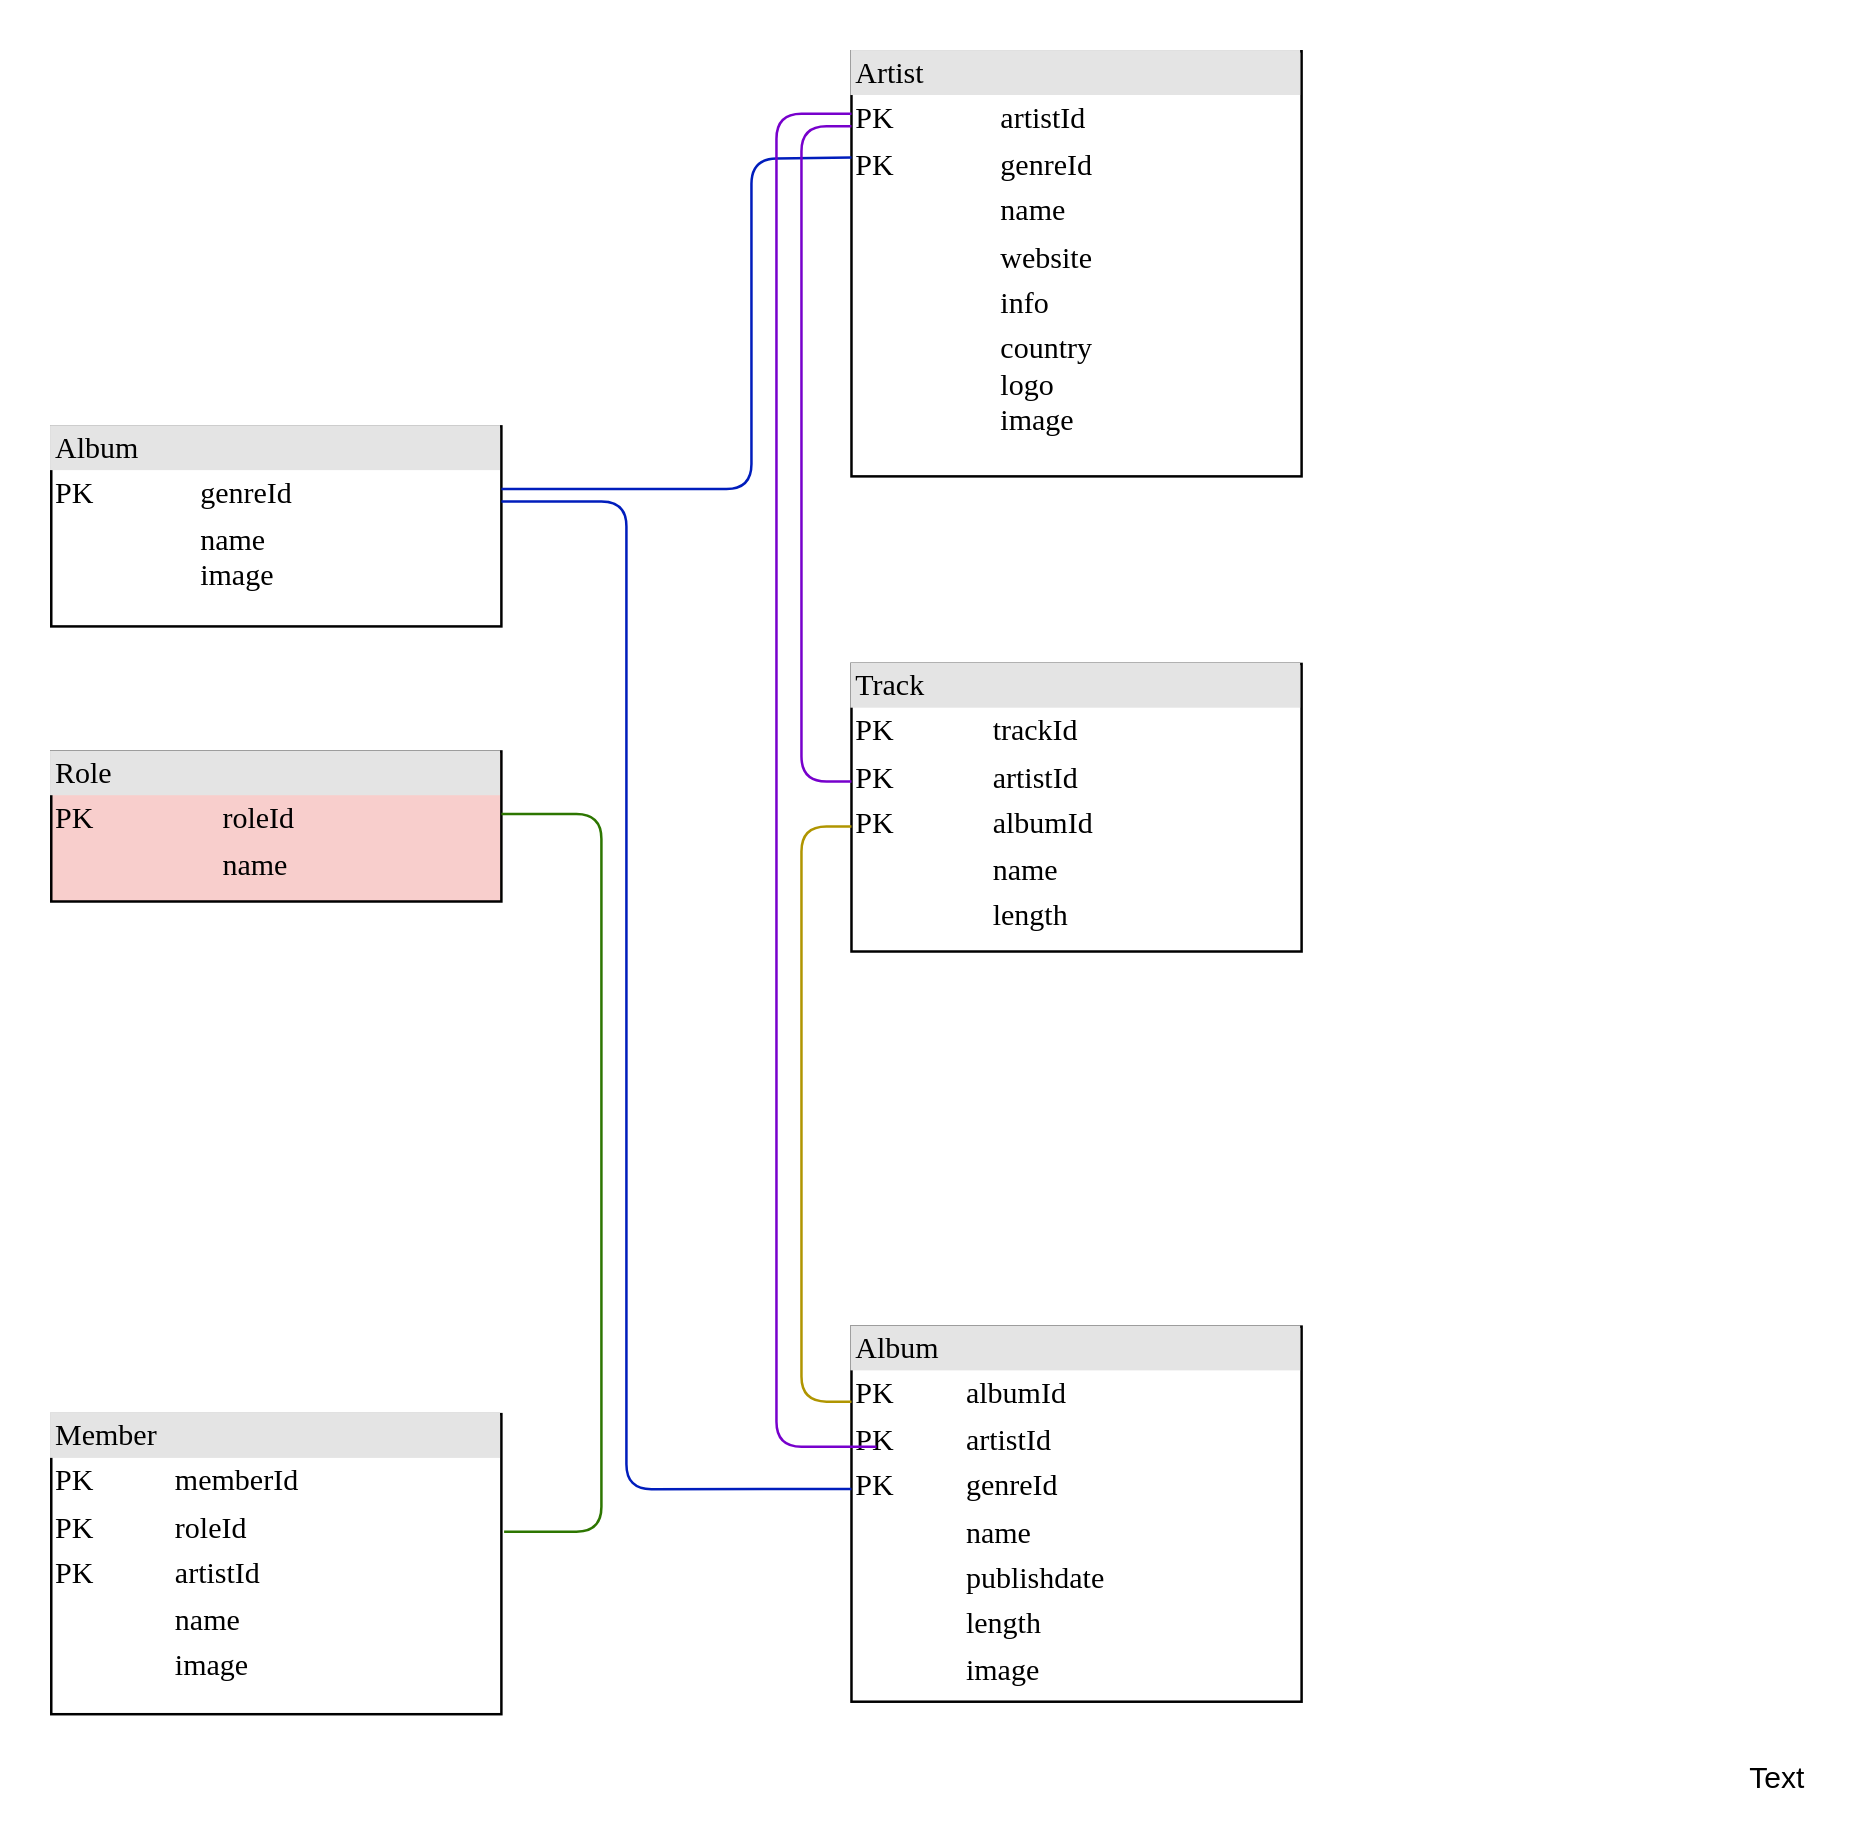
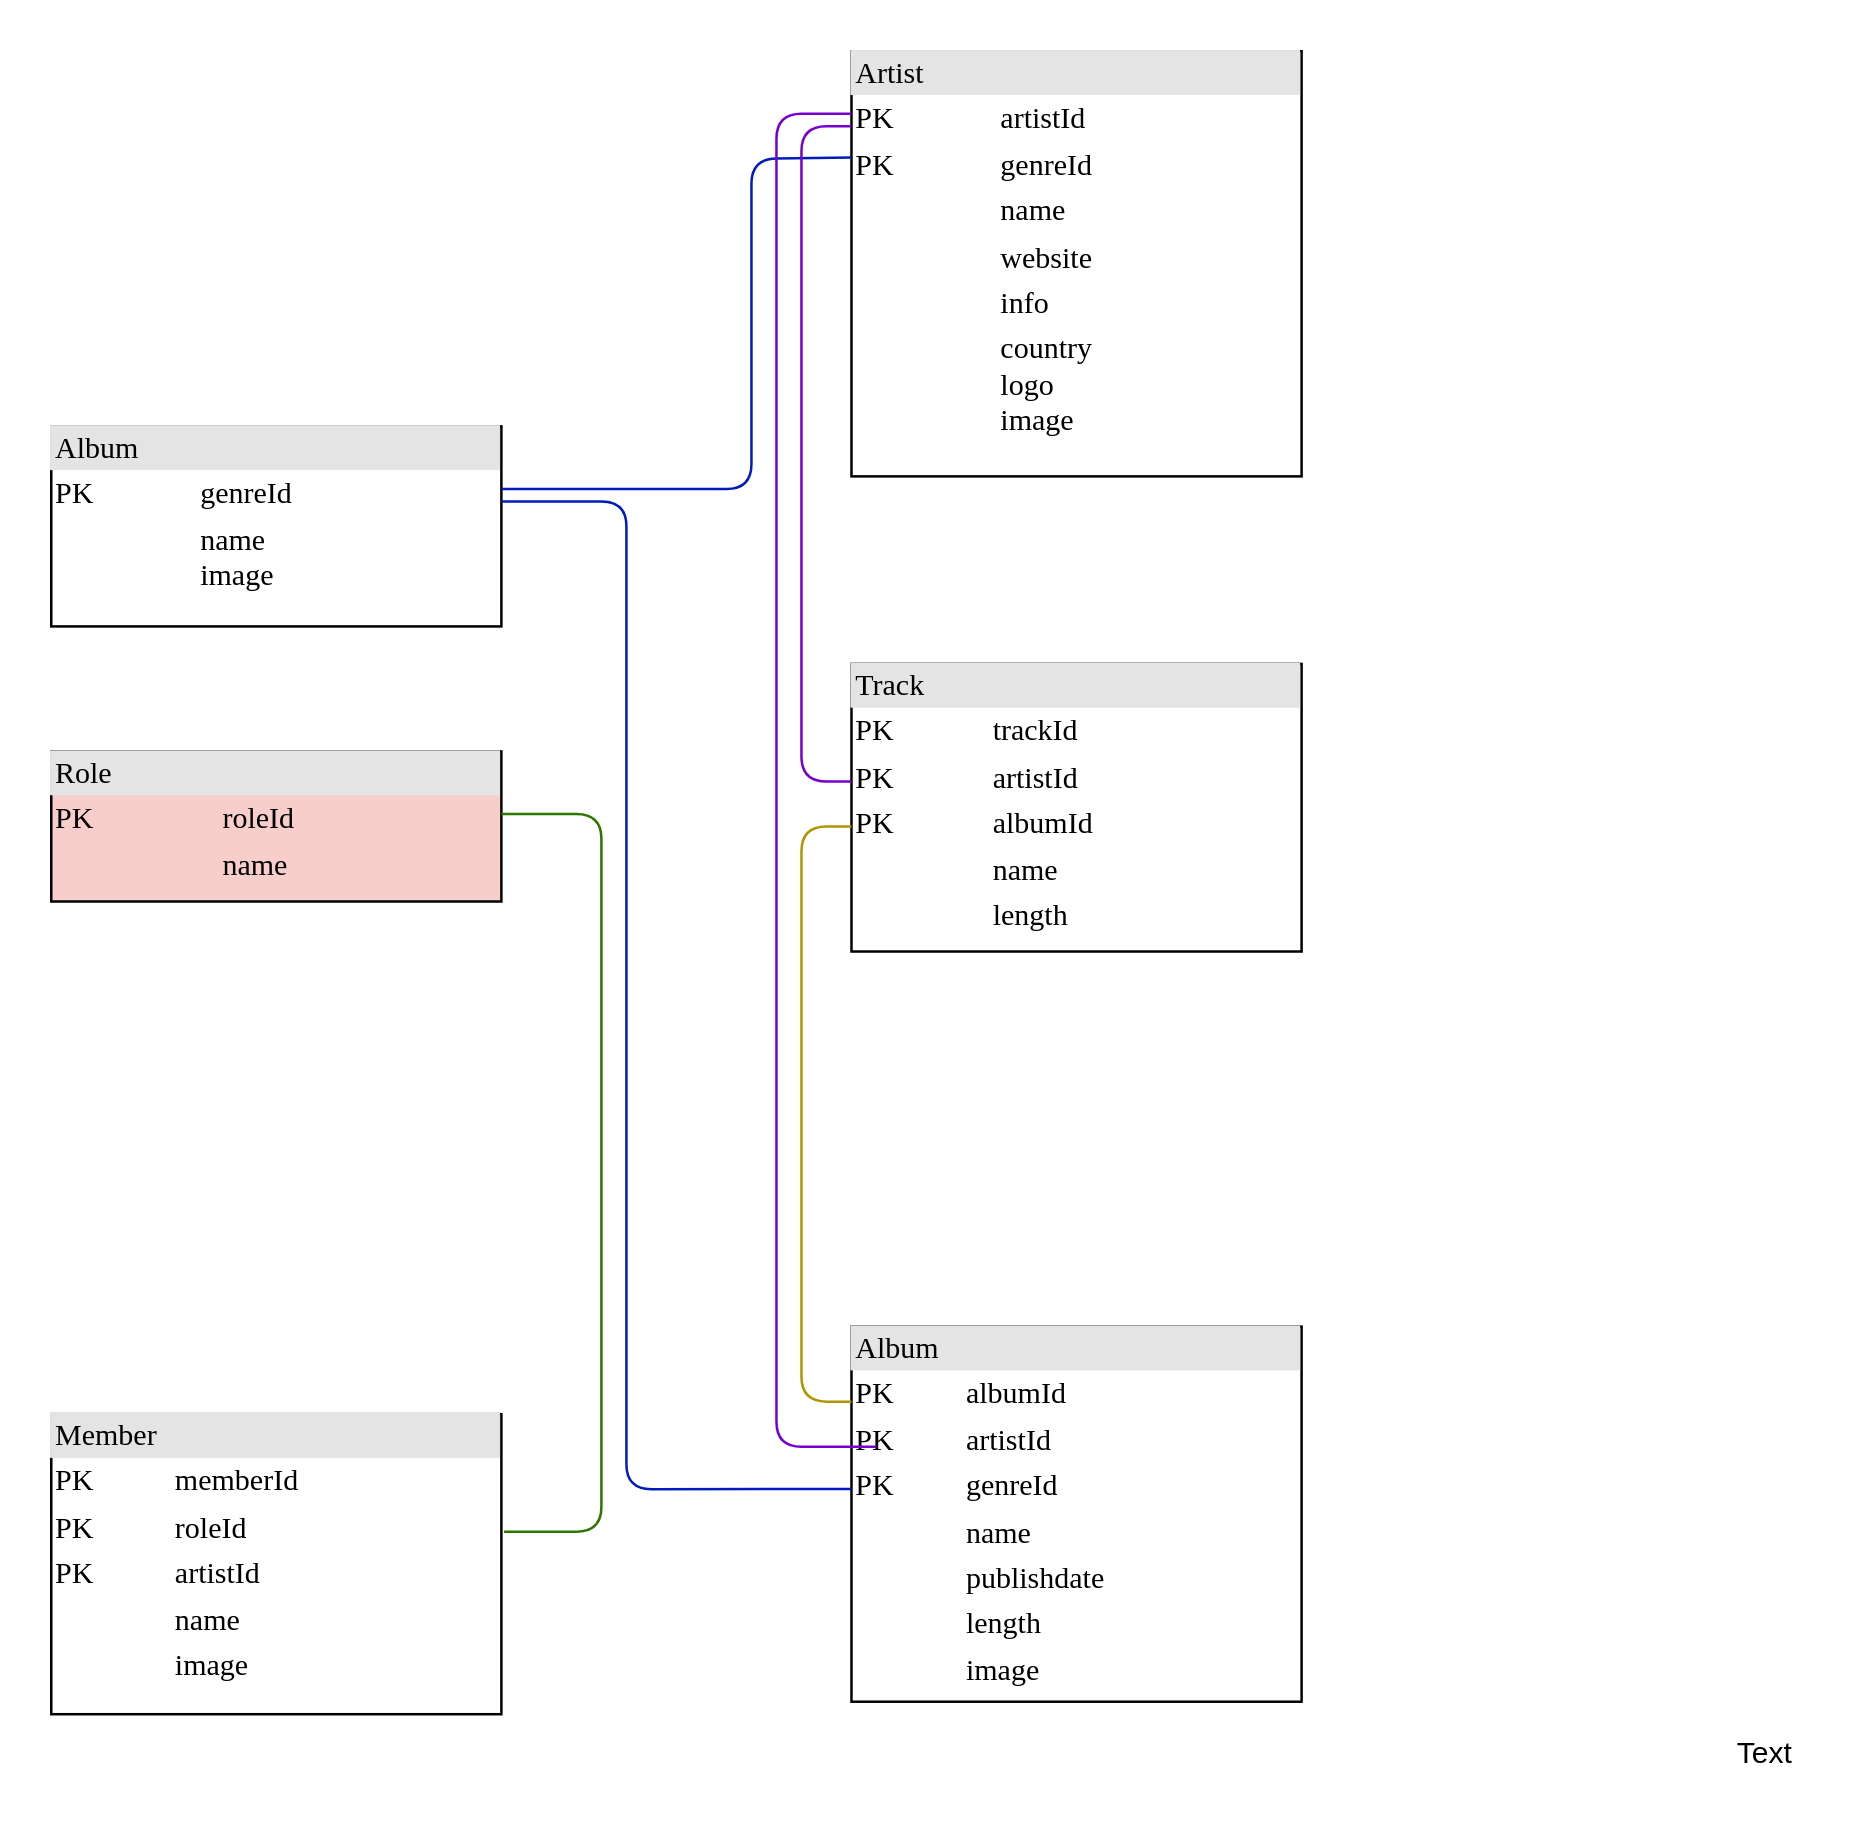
node "Text": moved (1776, 1779) -> (1764, 1754)
